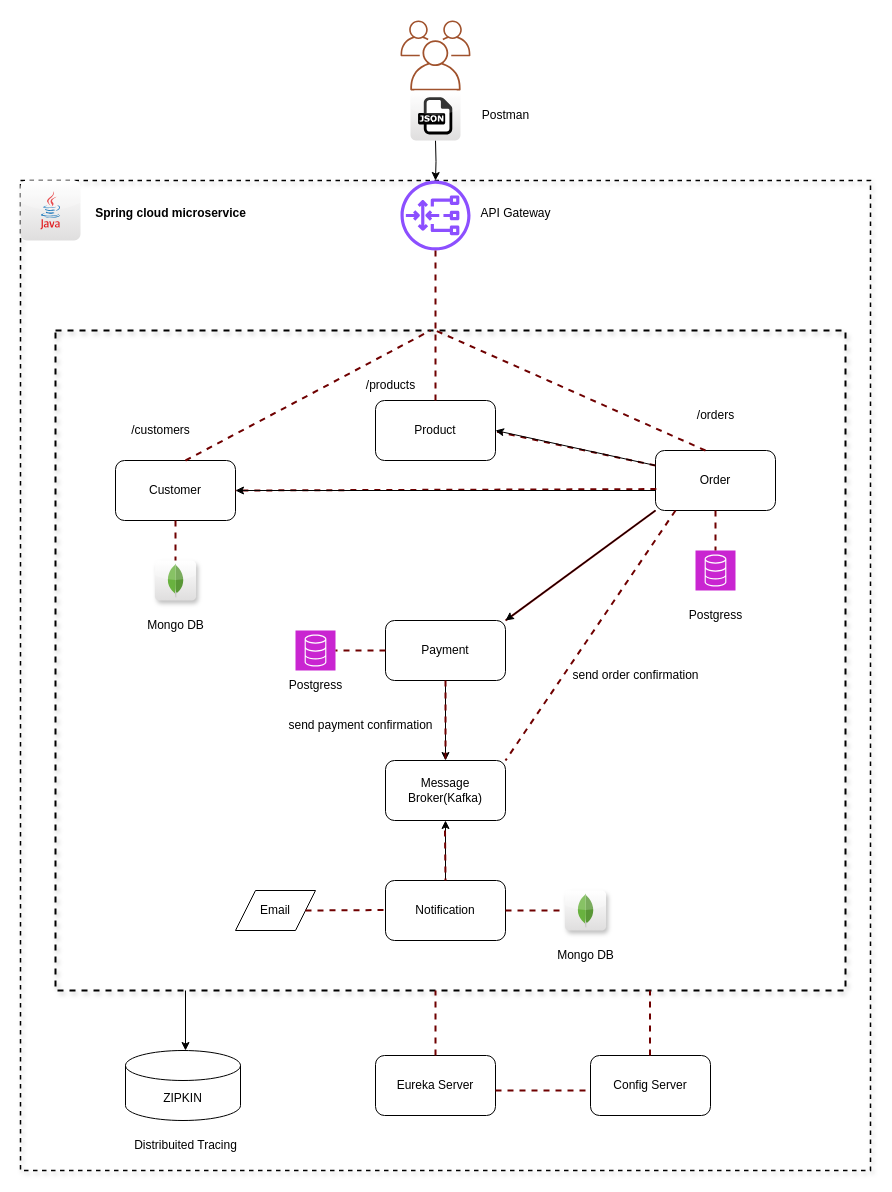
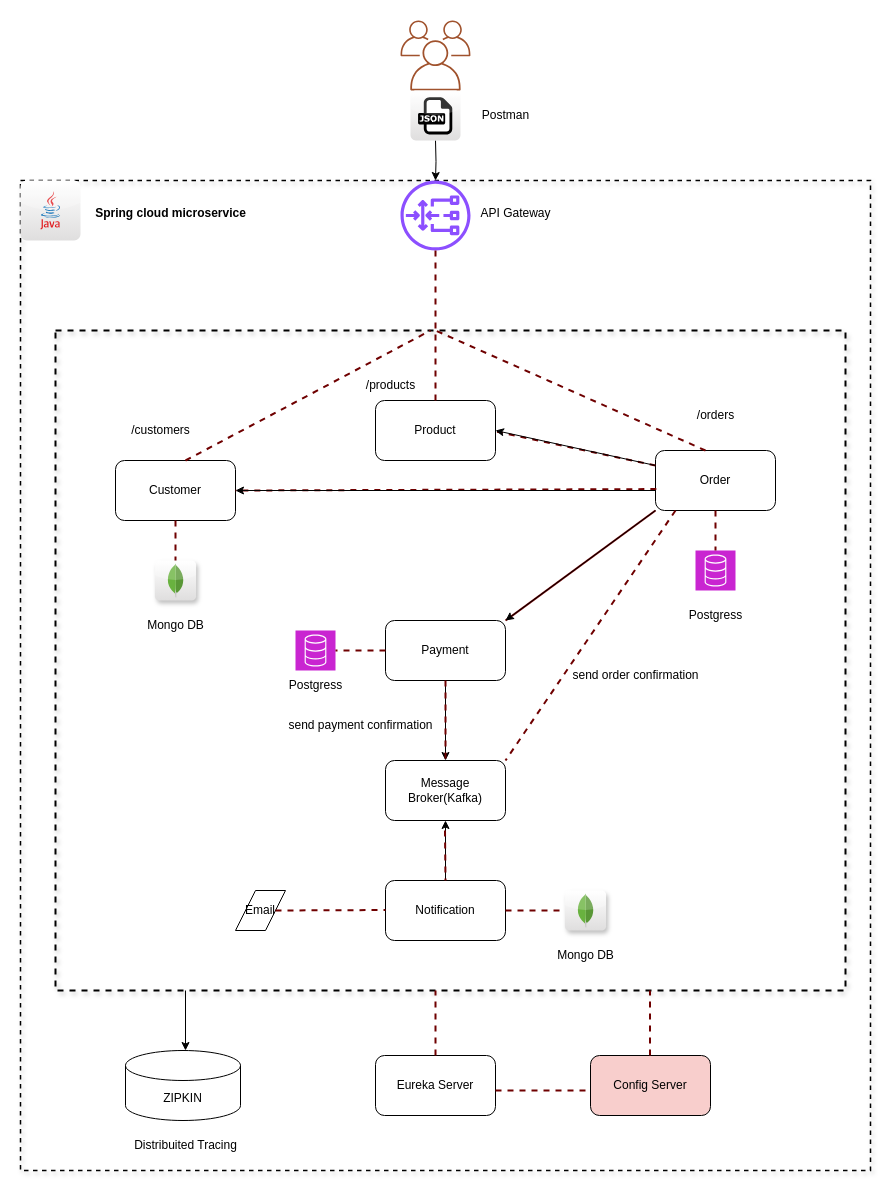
node "Email": size 80x40 -> 50x40
node "Config Server": fillcolor #ffffff -> #f8cecc
